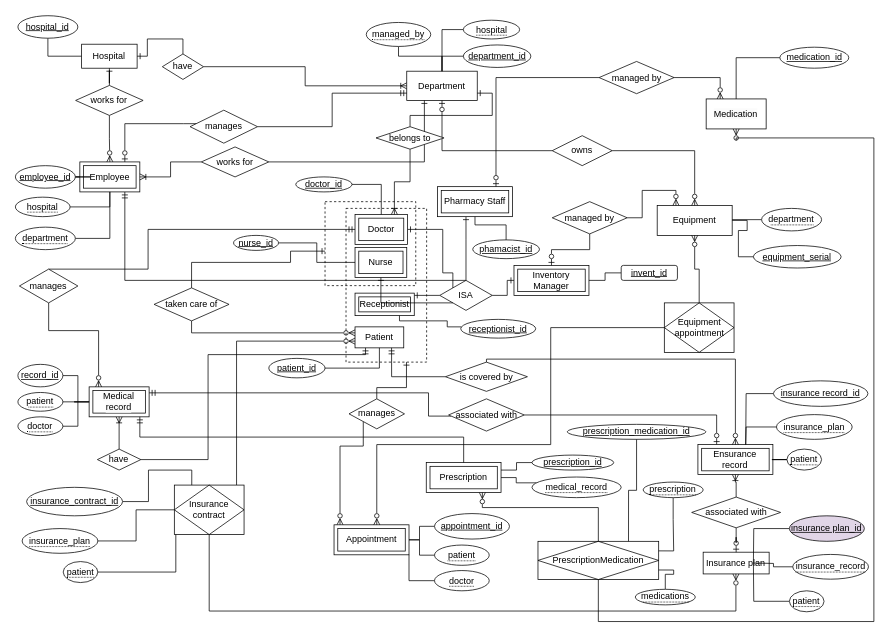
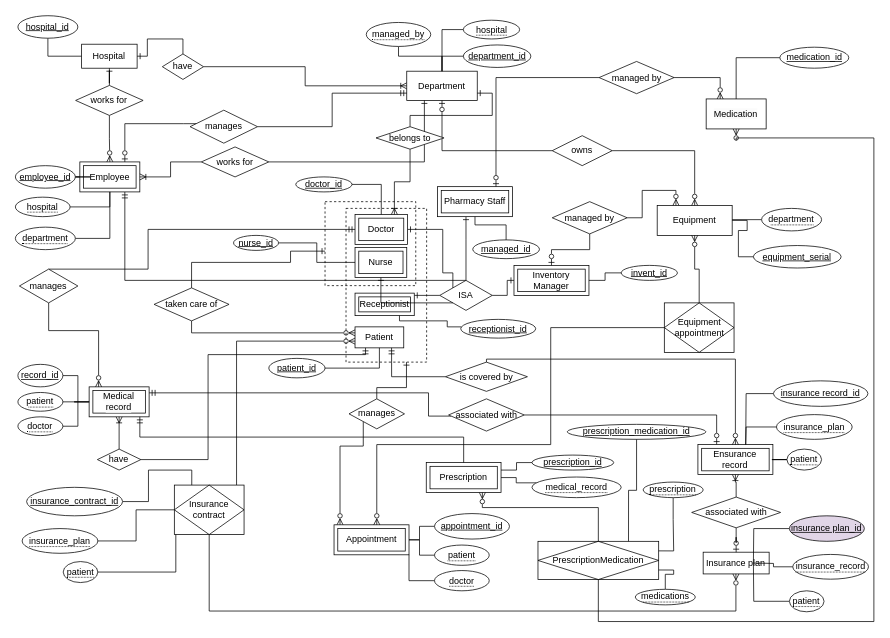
node "phamacist_id": label "phamacist_id" -> "managed_id"
node "invent_id": shape rounded rectangle -> ellipse
